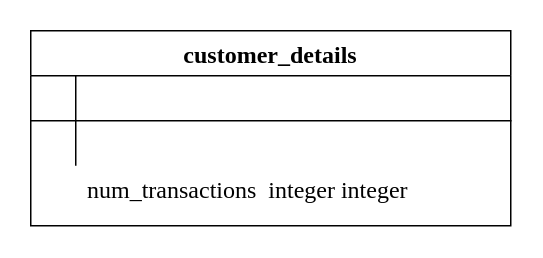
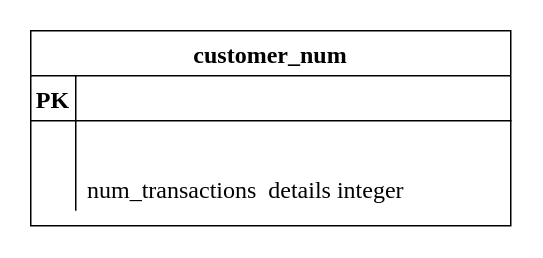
node "customer_details": label "customer_details" -> "customer_num"
node "PK": added
node "num_transactions integer integer": label "num_transactions integer integer" -> "num_transactions details integer"
